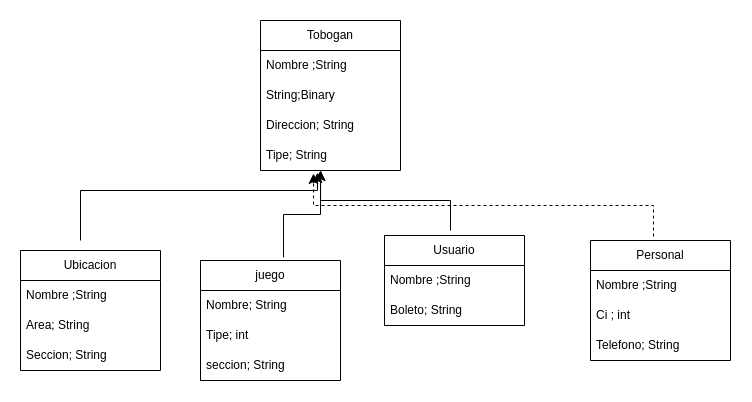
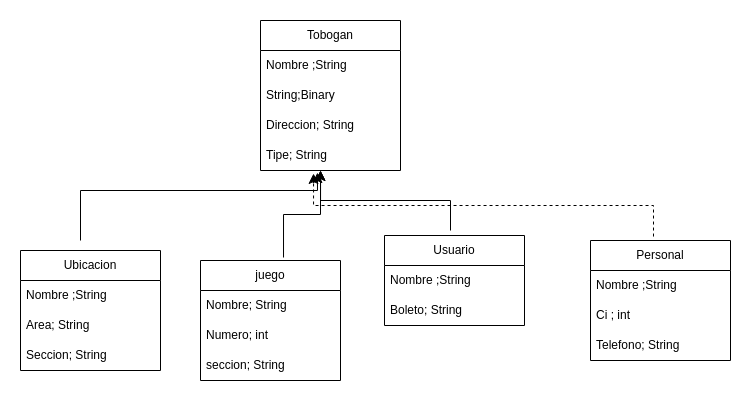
node "Tipe; int": label "Tipe; int" -> "Numero; int"
